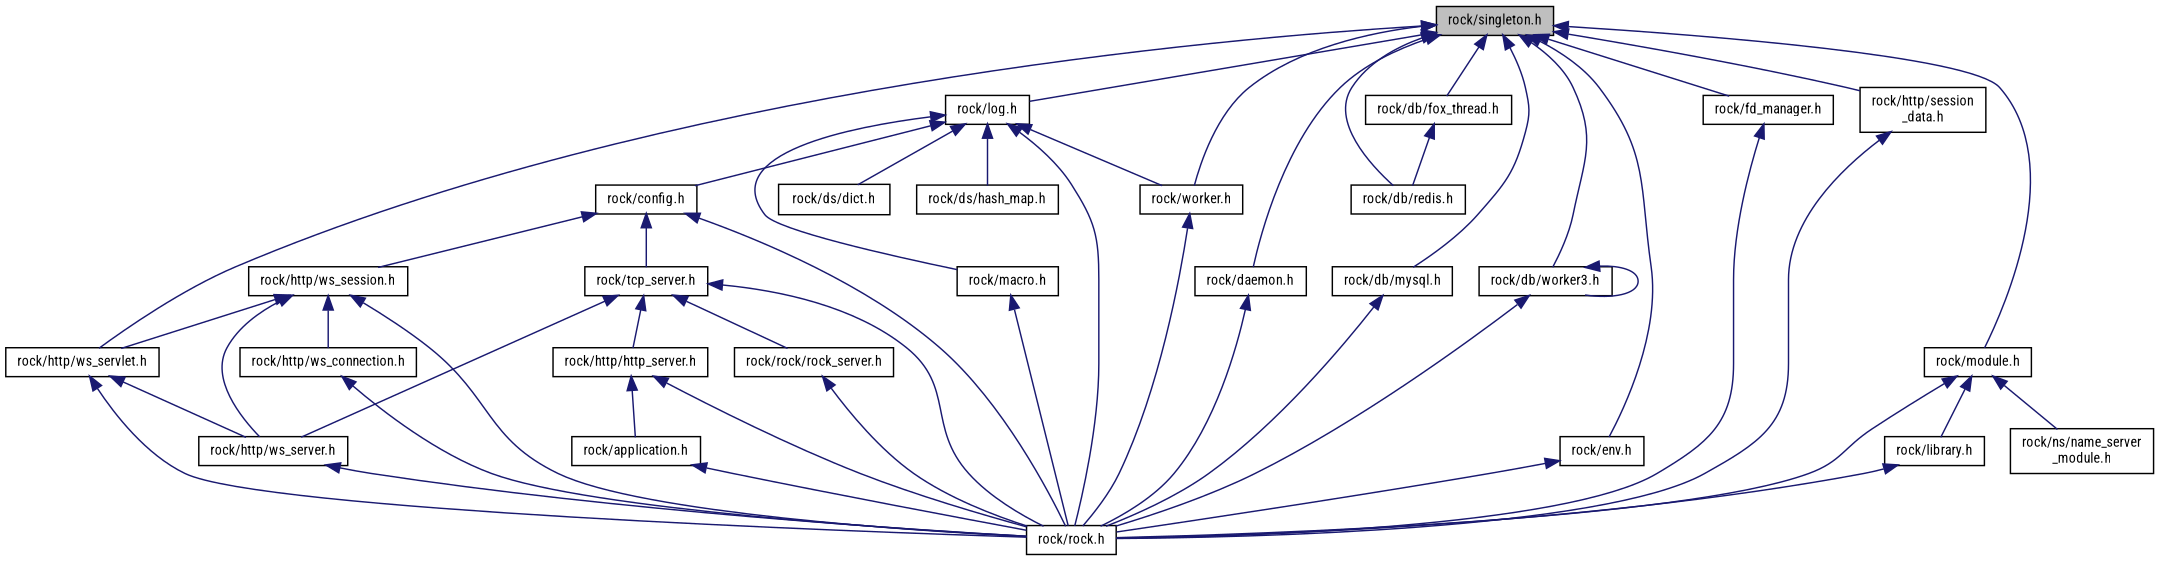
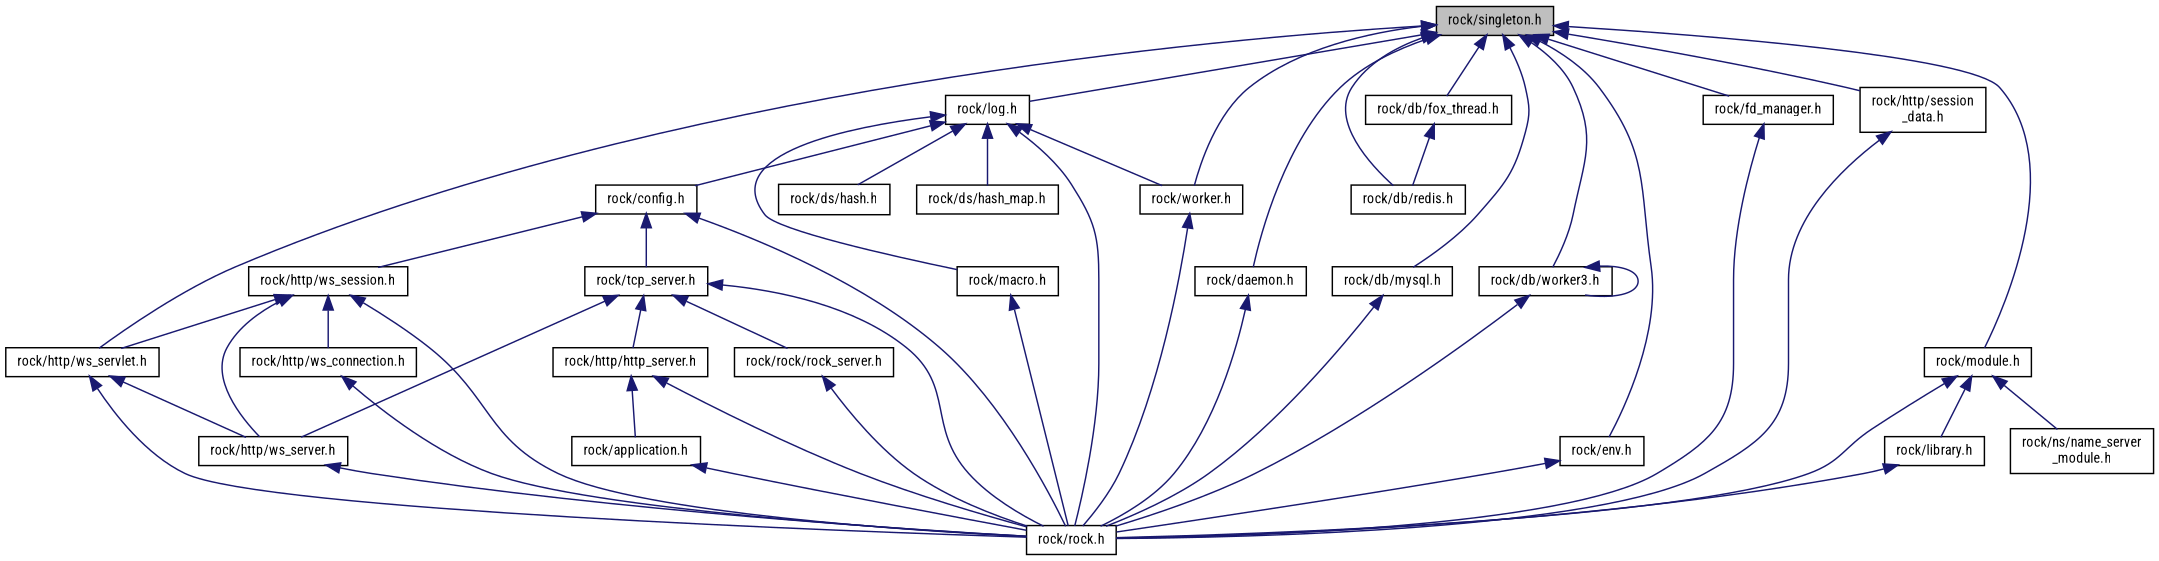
node "rock/ds/dict.h": label "rock/ds/dict.h" -> "rock/ds/hash.h"
